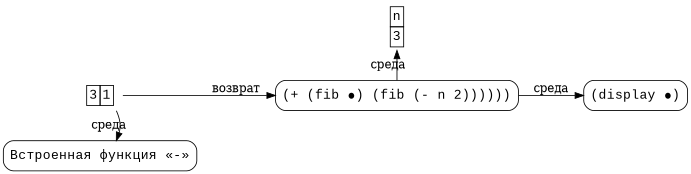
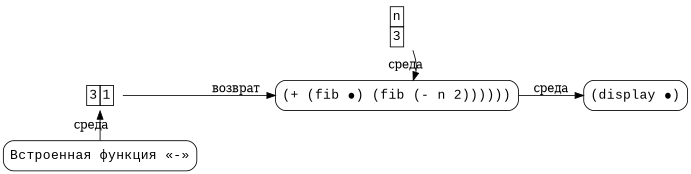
edge "(+ (fib ●) (fib (- n 2))))))" -> "n": reversed
edge "3" -> "Встроенная функция «-»": reversed
